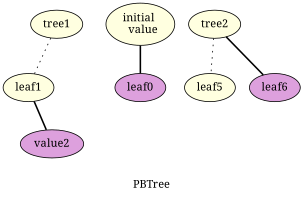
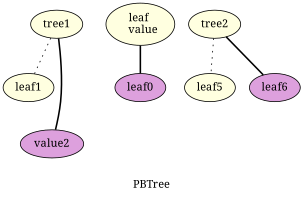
node "initial value": label "initial value" -> "leaf value"
edge "leaf1" -- "value2": now "tree1" -- "value2"
